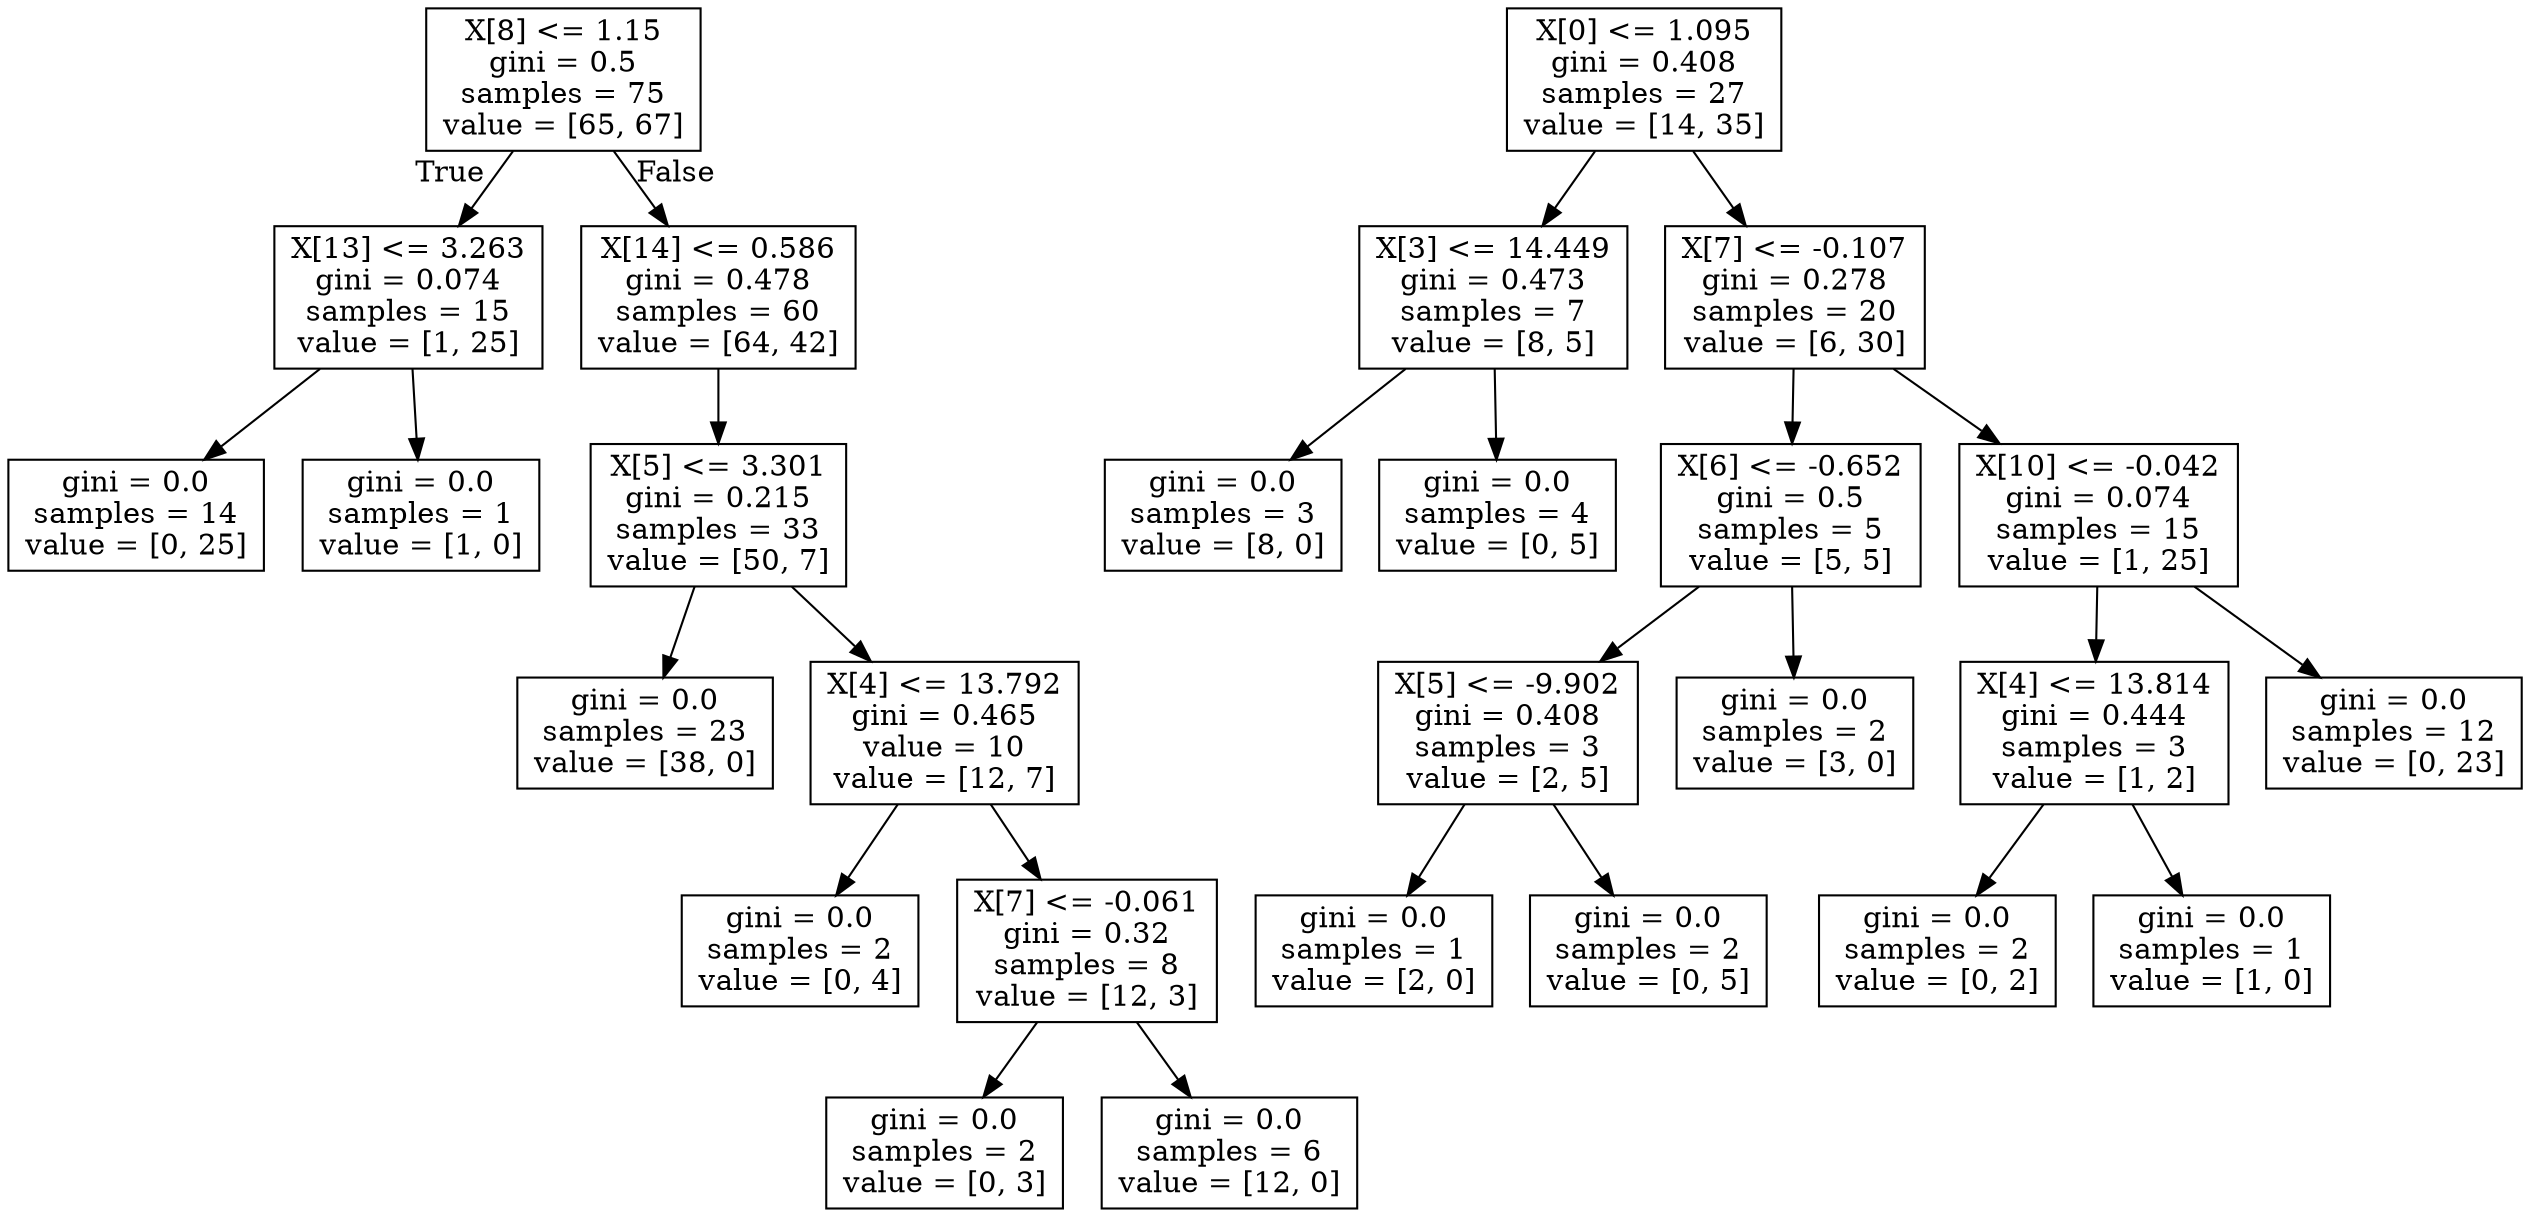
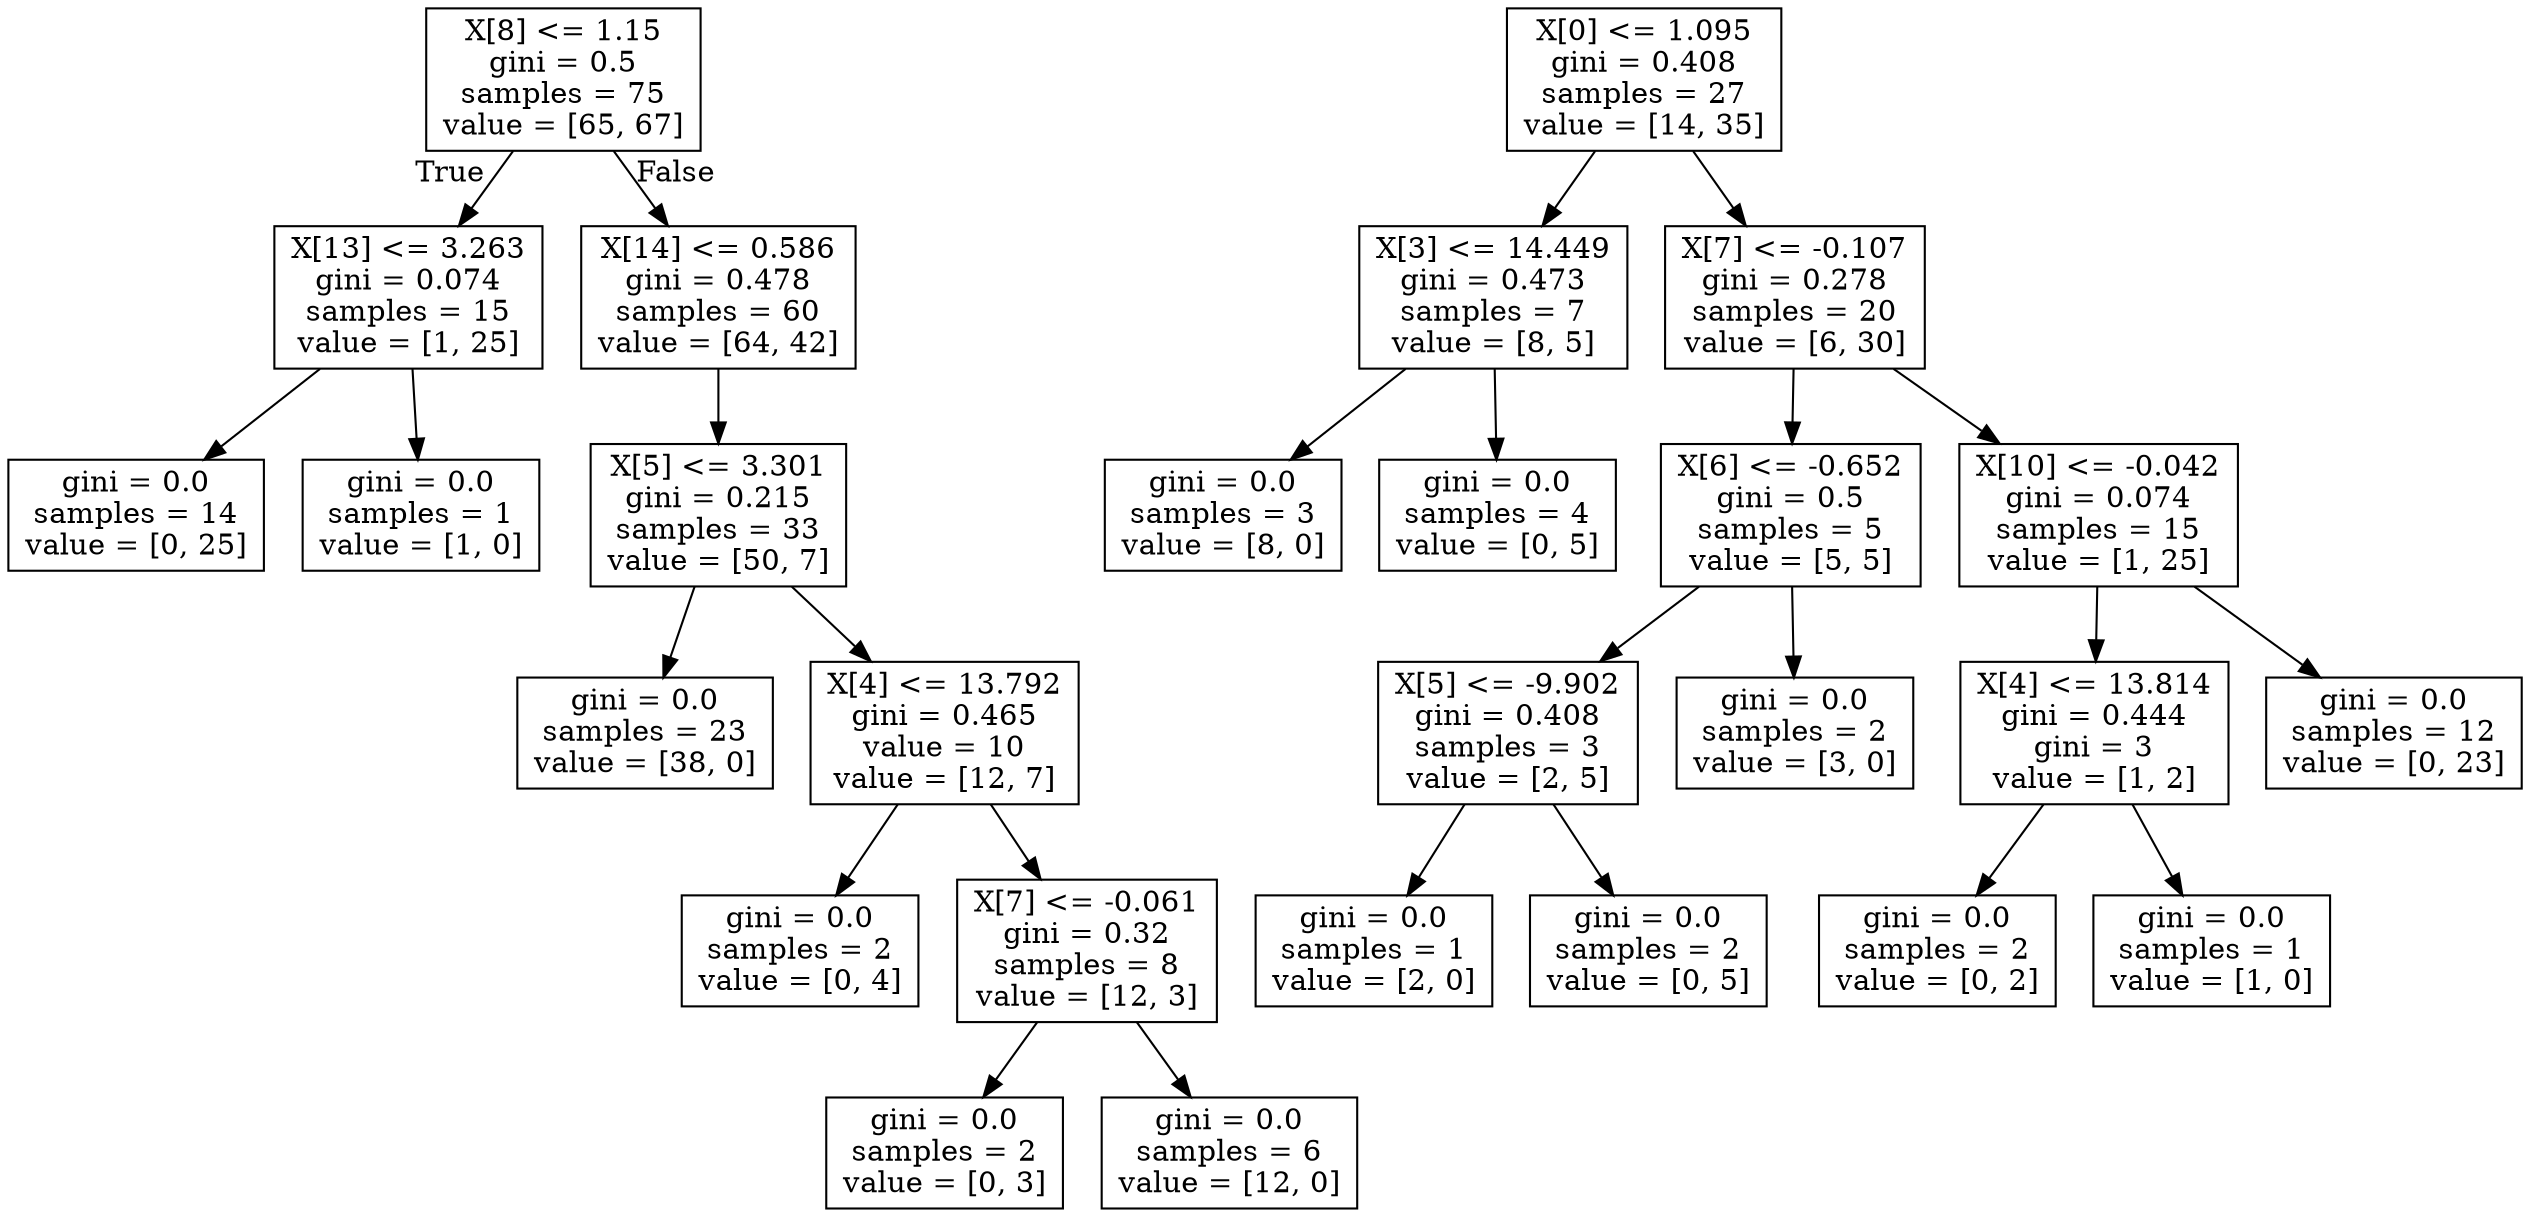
node "X[4] <= 13.814 gini = 0.444 samples = 3 value = [1, 2]": label "X[4] <= 13.814 gini = 0.444 samples = 3 value = [1, 2]" -> "X[4] <= 13.814 gini = 0.444 gini = 3 value = [1, 2]"
